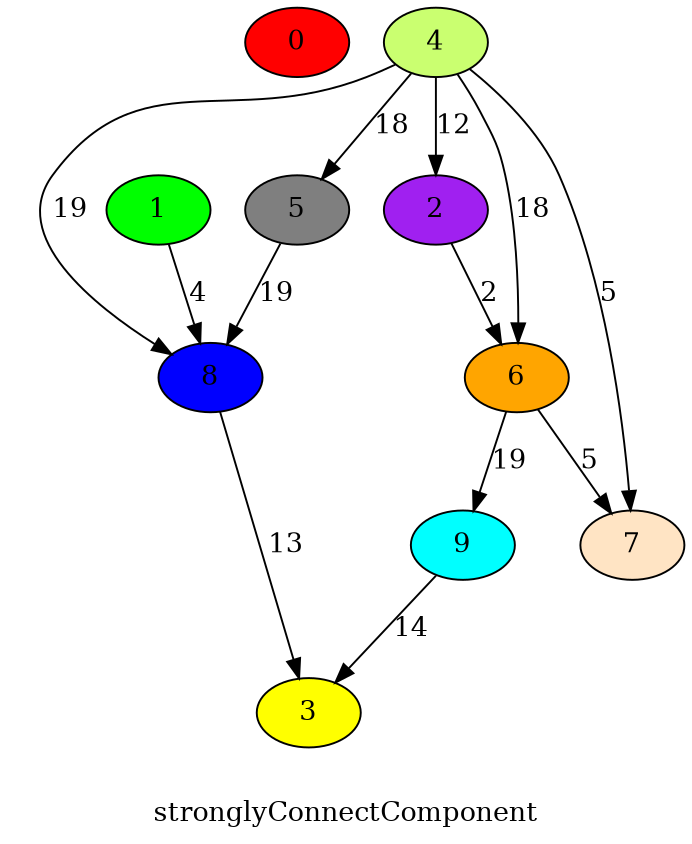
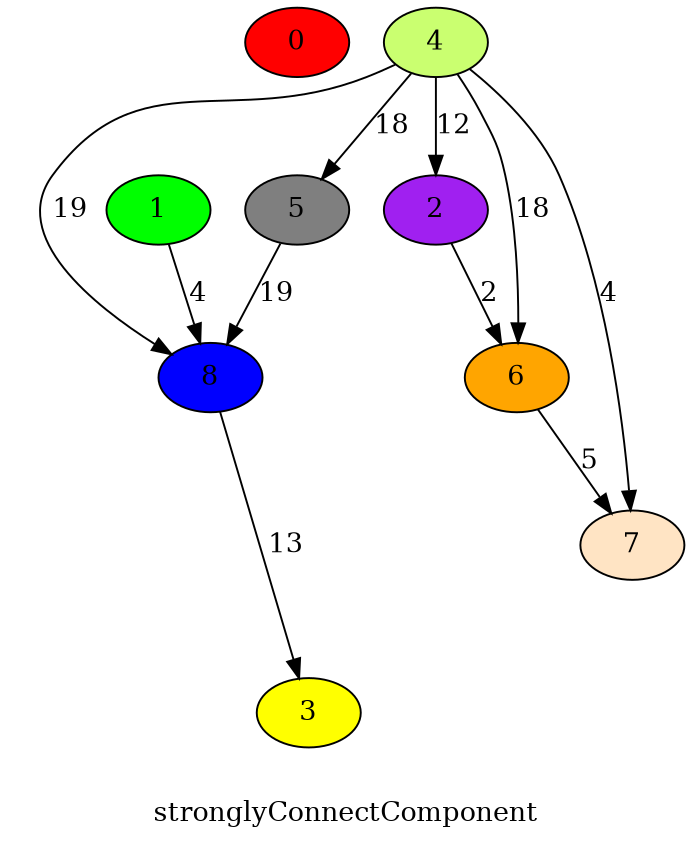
edge "4" -> "7": label "5" -> "4"
node "9": removed
